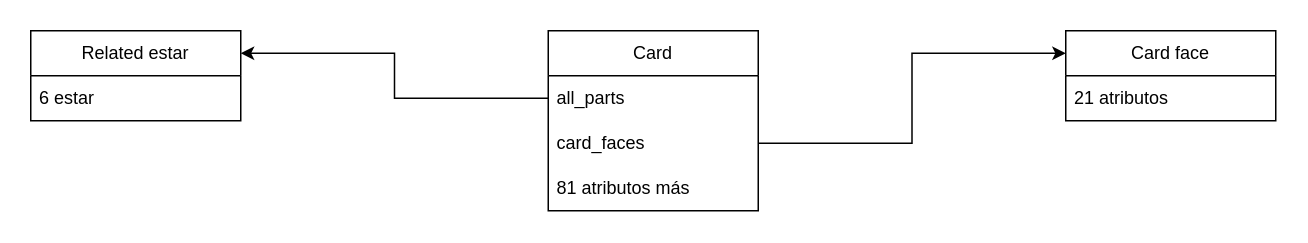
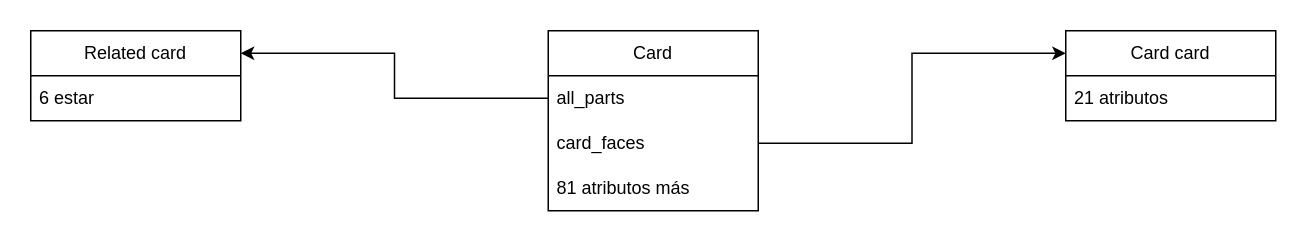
node "Related estar": label "Related estar" -> "Related card"
node "Card face": label "Card face" -> "Card card"
